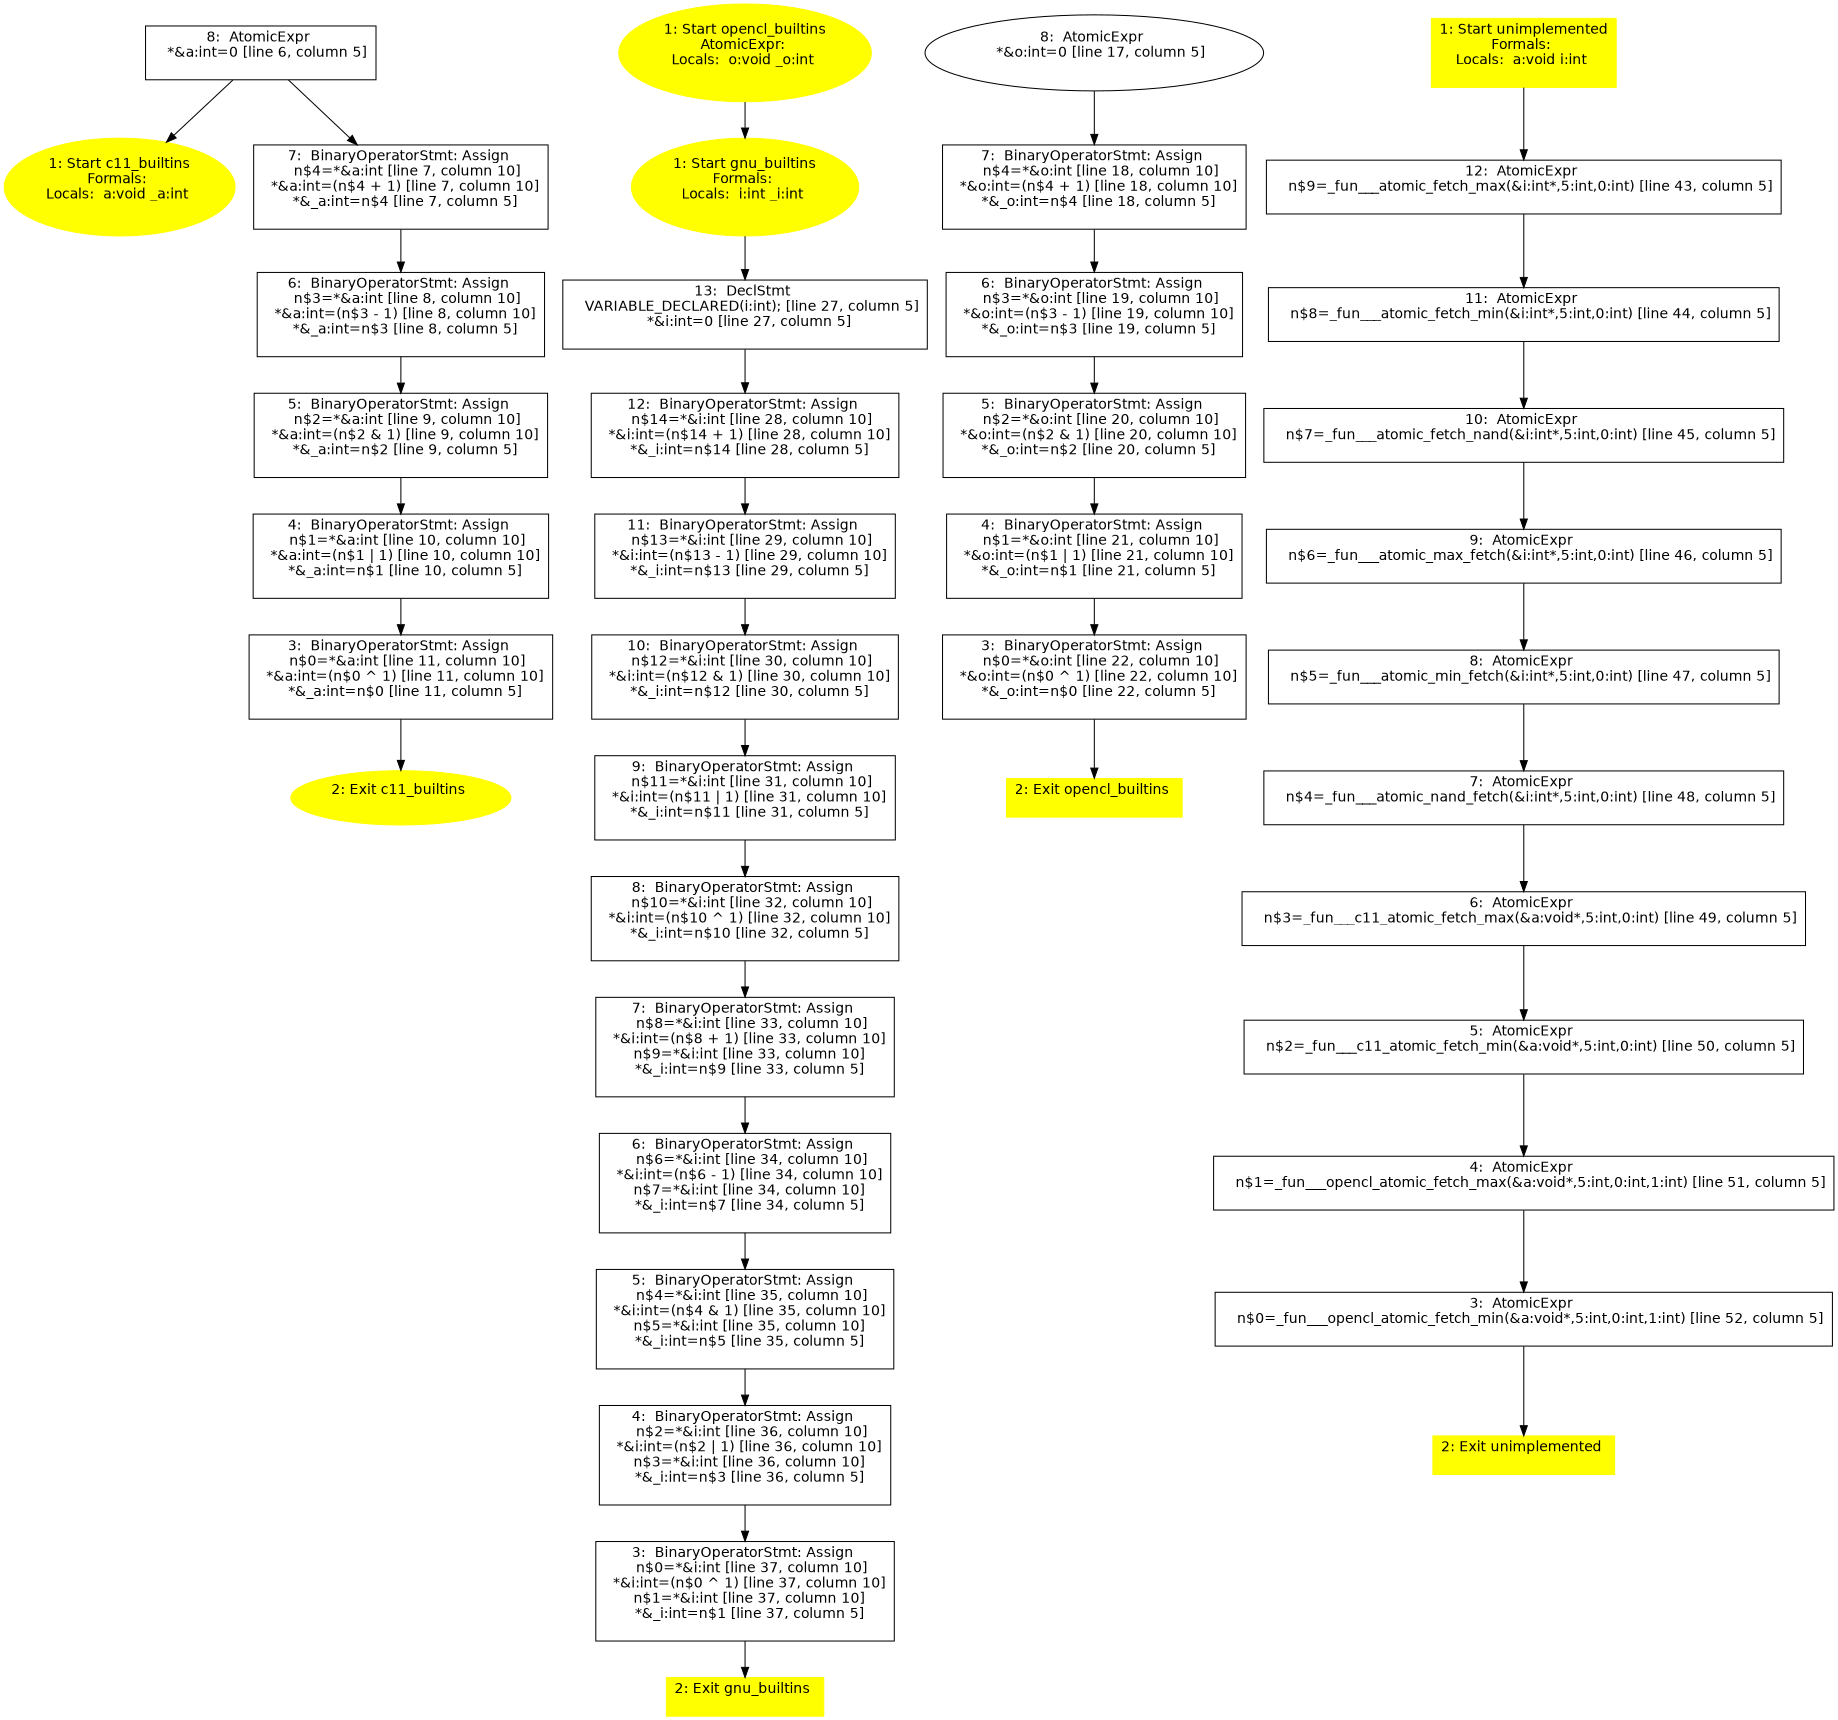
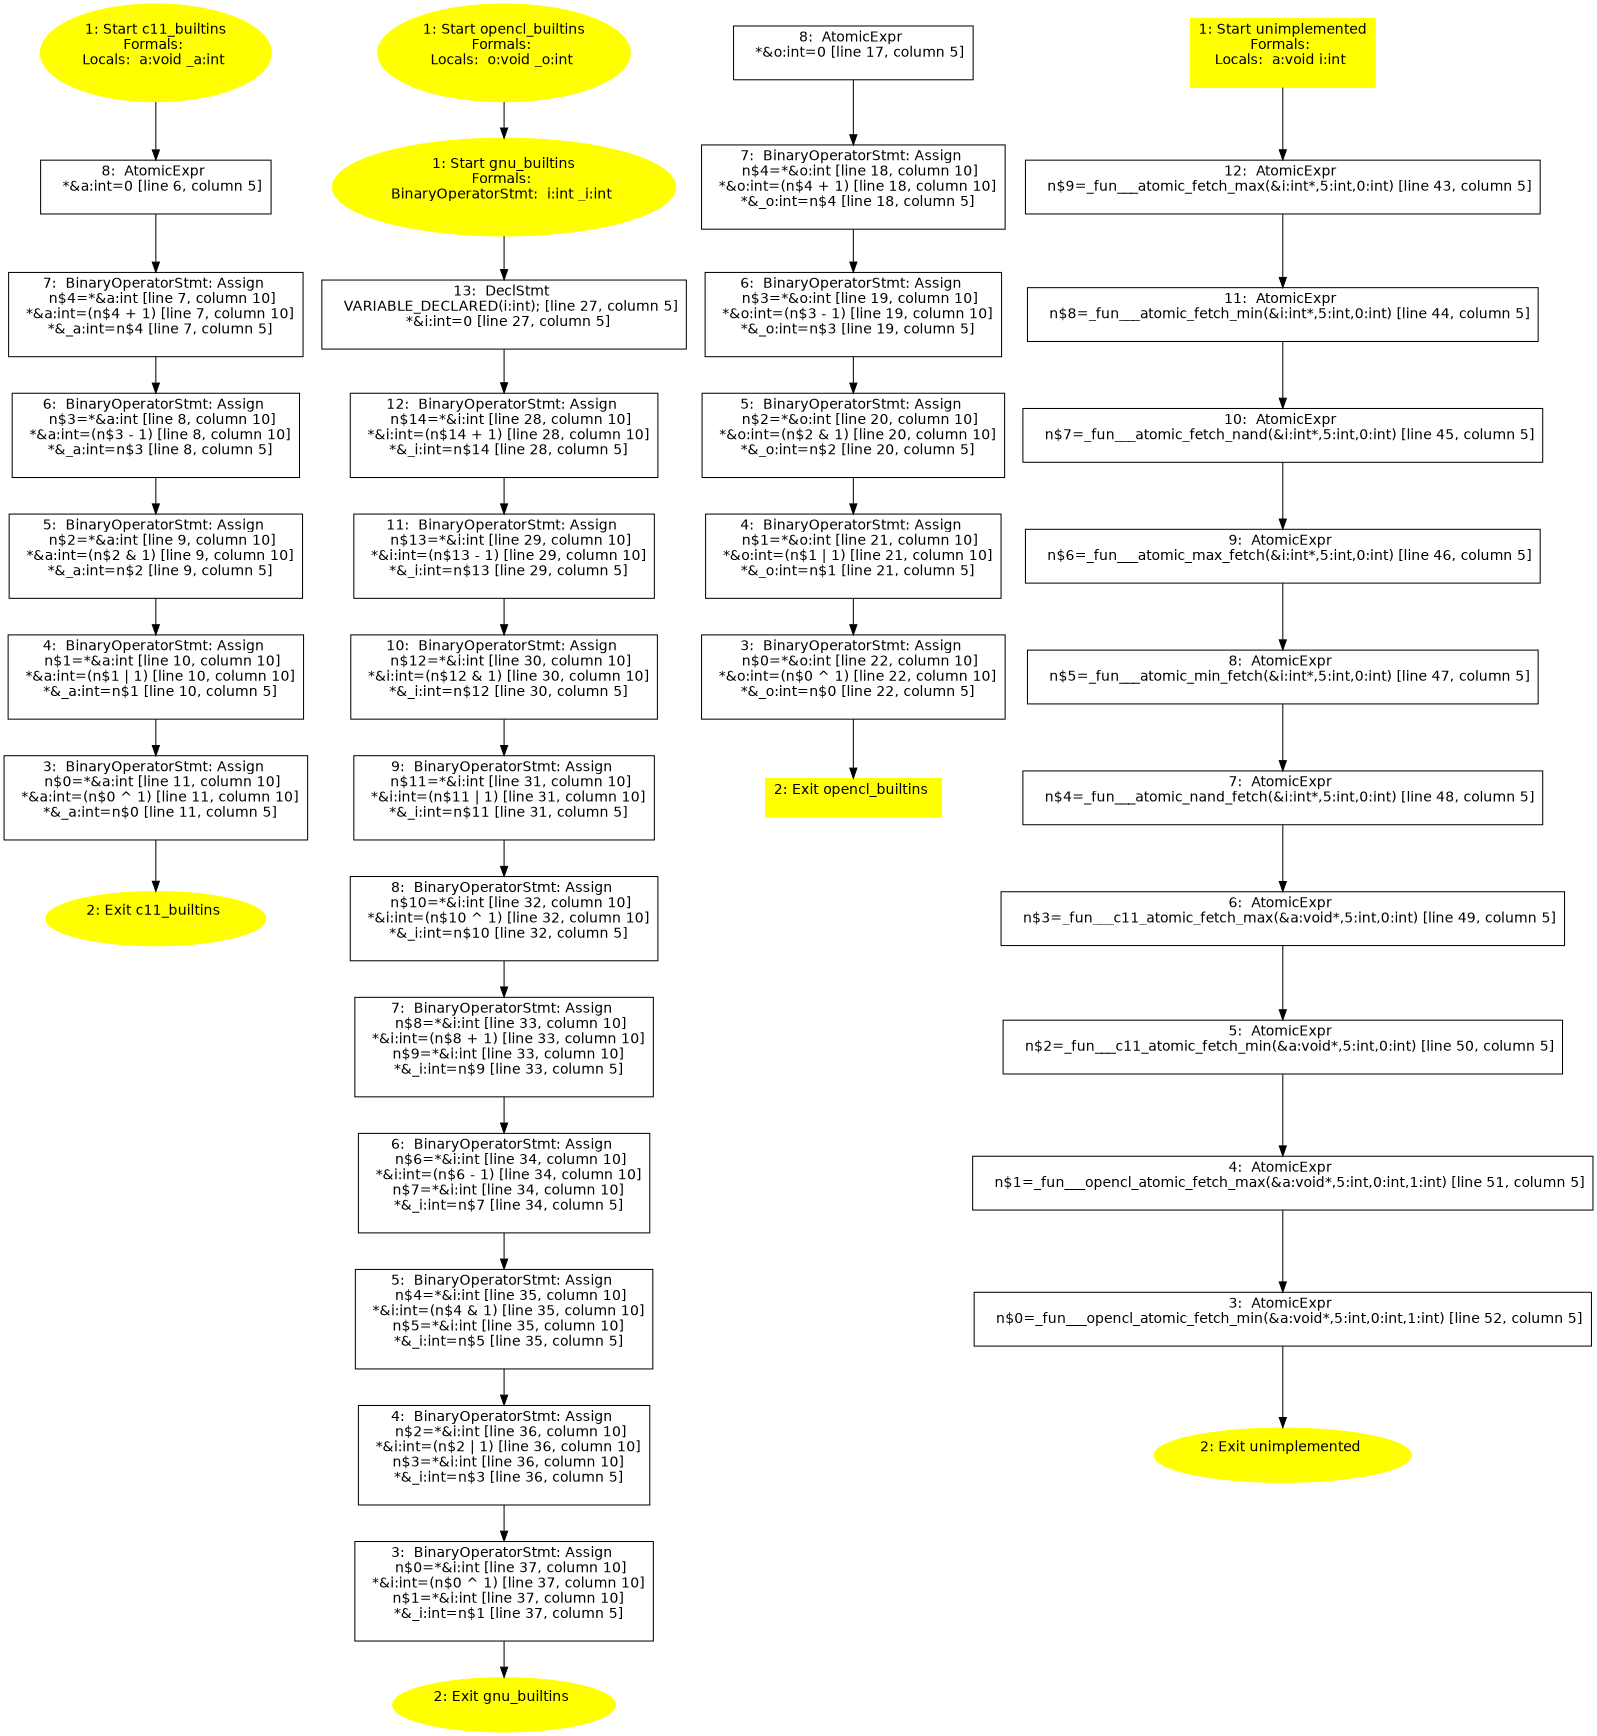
node "1: Start opencl_builtins AtomicExpr: Locals:  o:void _o:int": label "1: Start opencl_builtins AtomicExpr: Locals:  o:void _o:int" -> "1: Start opencl_builtins Formals: Locals:  o:void _o:int"
node "8:  AtomicExpr *&o:int=0 [line 17, column 5]": shape ellipse -> box
edge "8:  AtomicExpr *&a:int=0 [line 6, column 5]" -> "1: Start c11_builtins Formals: Locals:  a:void _a:int": reversed
node "1: Start gnu_builtins Formals: Locals:  i:int _i:int": label "1: Start gnu_builtins Formals: Locals:  i:int _i:int" -> "1: Start gnu_builtins Formals: BinaryOperatorStmt:  i:int _i:int"
node "2: Exit unimplemented": shape box -> ellipse
node "2: Exit gnu_builtins": shape box -> ellipse
